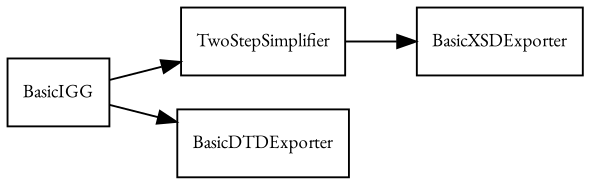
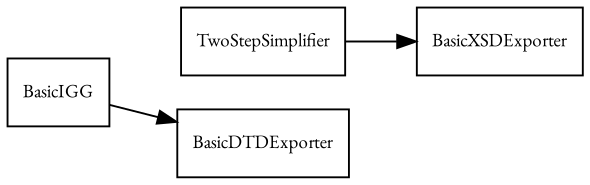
edge "BasicIGG" -> "TwoStepSimplifier": removed
